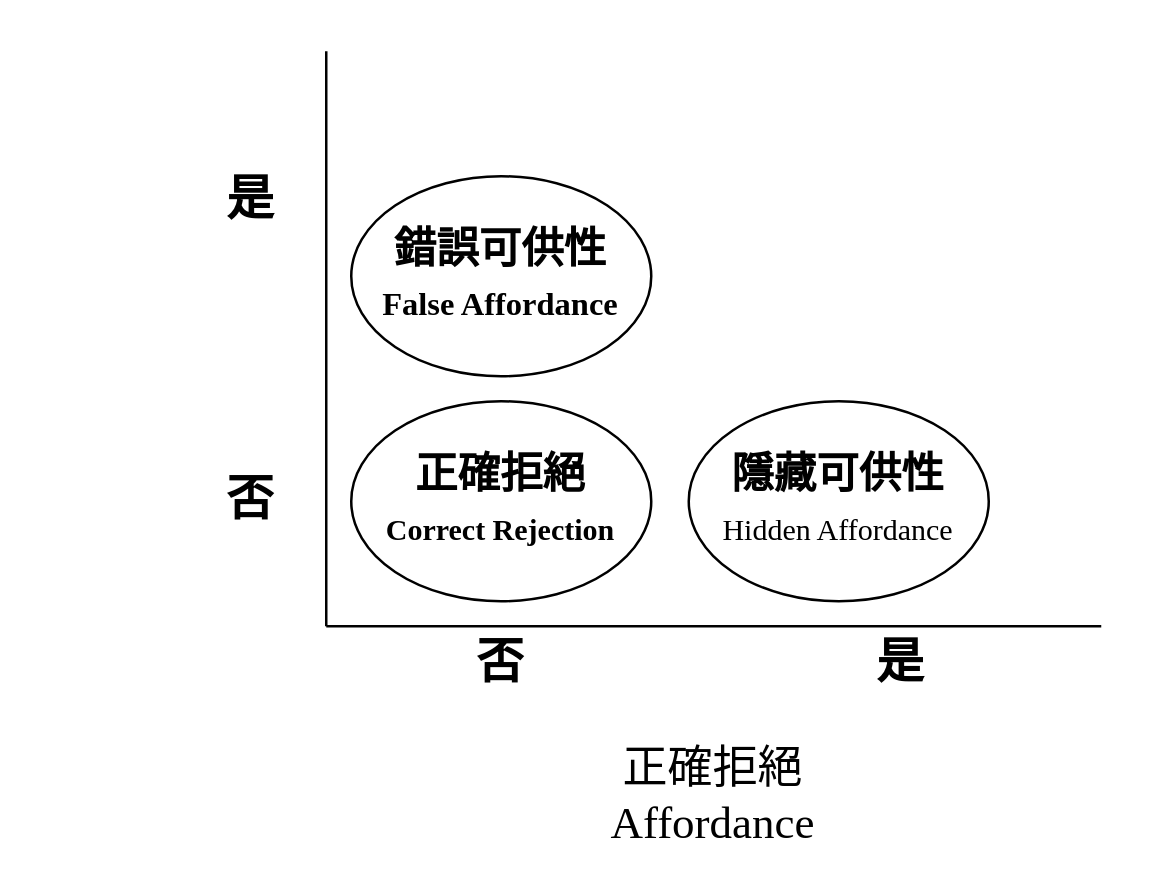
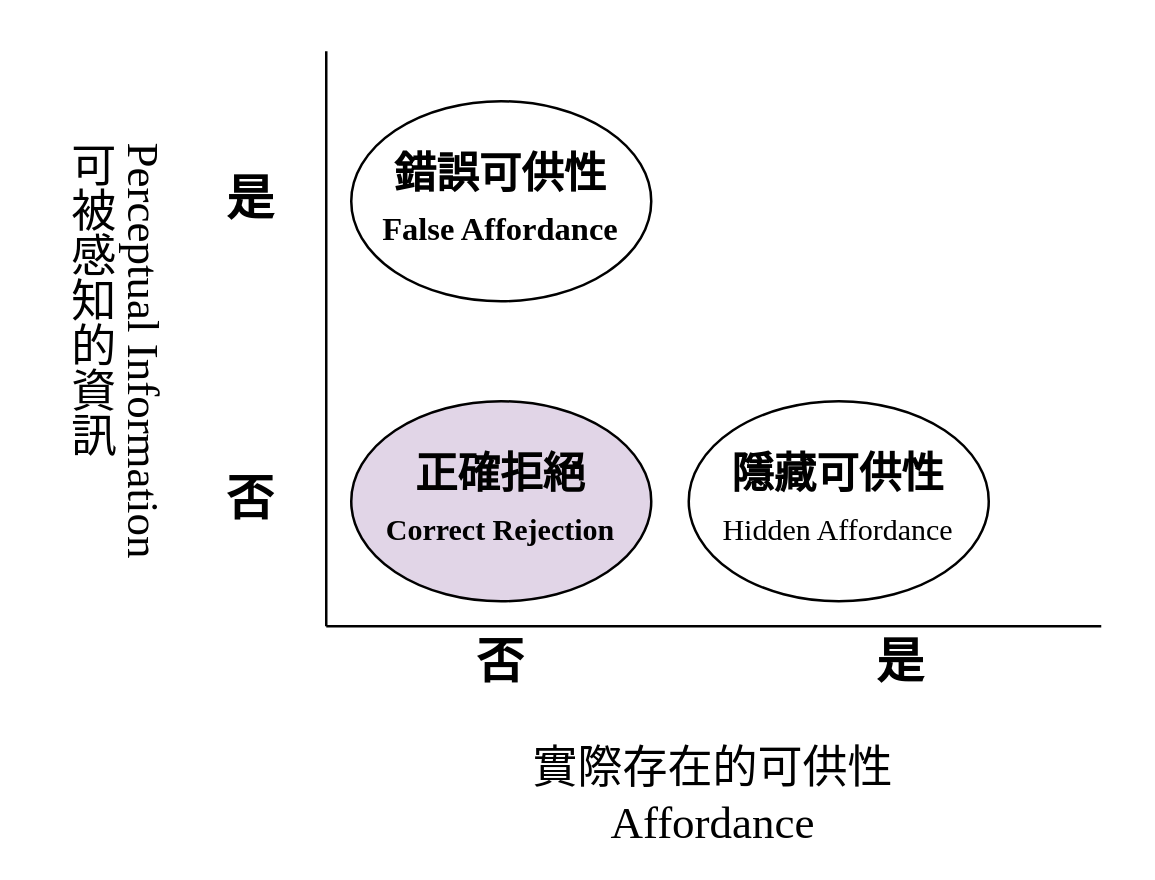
node "錯誤可供性 False Affordance": moved (501, 276) -> (501, 201)
node "可被感知的資訊Perceptual Information": added
node "正確拒絕 Correct Rejection": fillcolor #ffffff -> #e1d5e7
node "正確拒絕 Affordance": label "正確拒絕 Affordance" -> "實際存在的可供性 Affordance"
